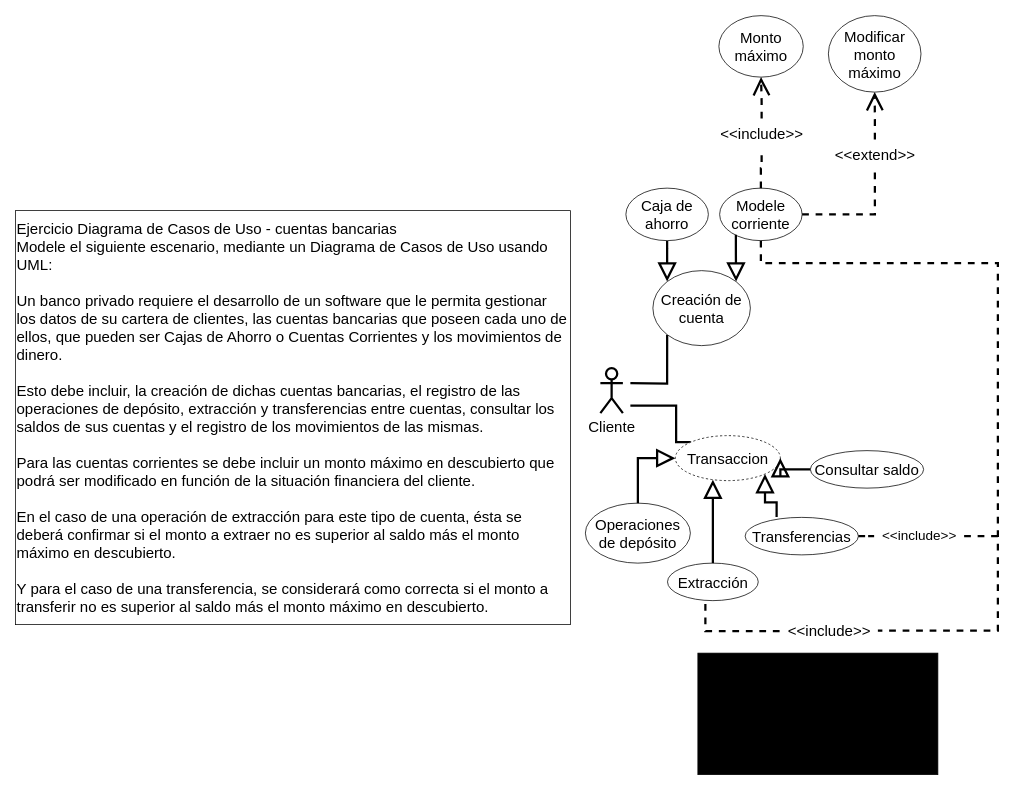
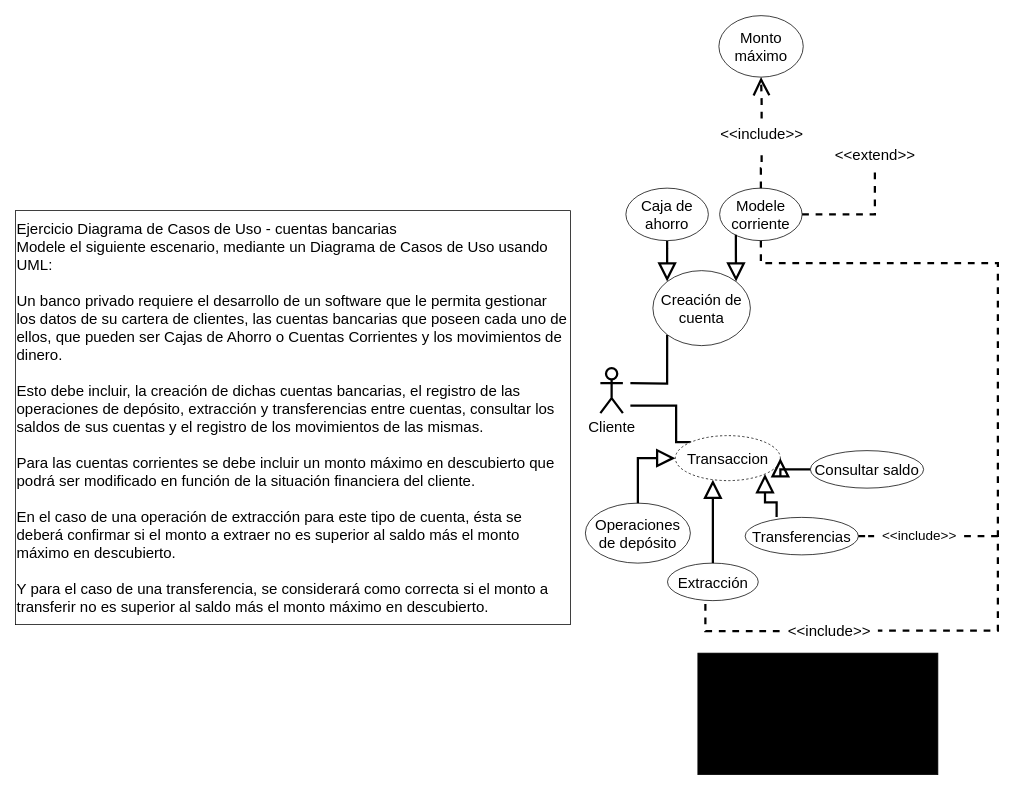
node "Modificar monto máximo": removed
edge "<<extend>>" -> "Modificar monto máximo": removed
